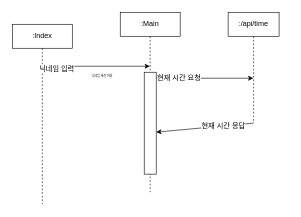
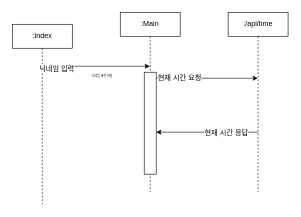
node ":/api/time": size 51x111 -> 60x180
